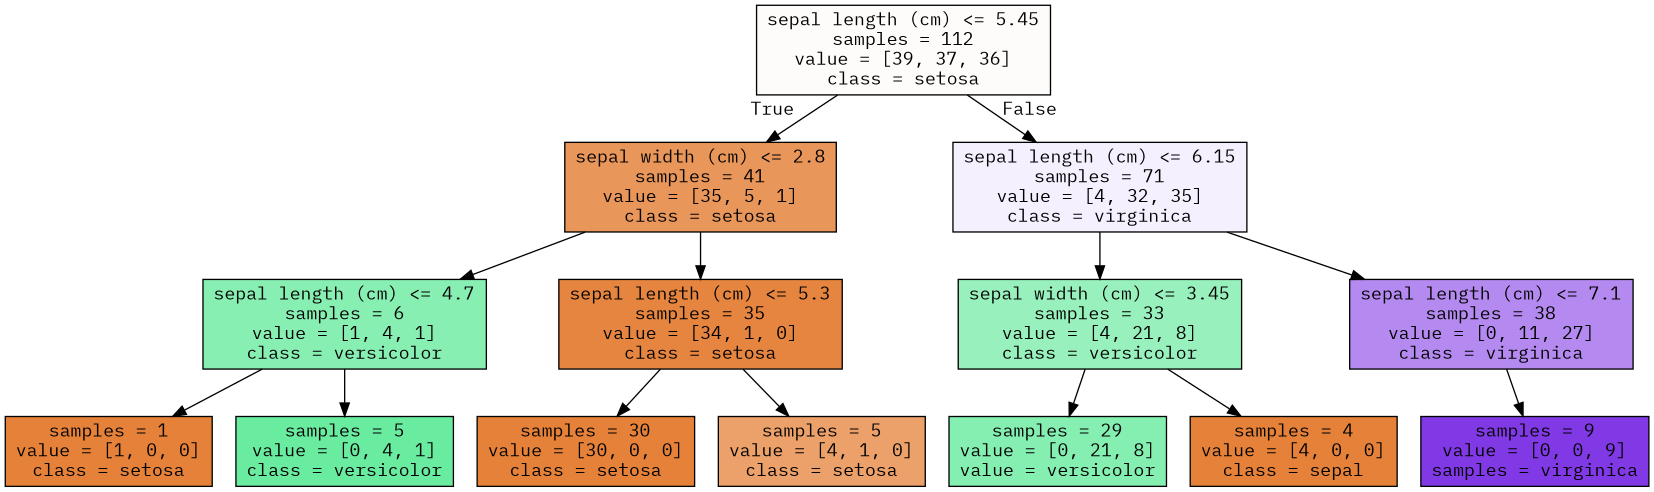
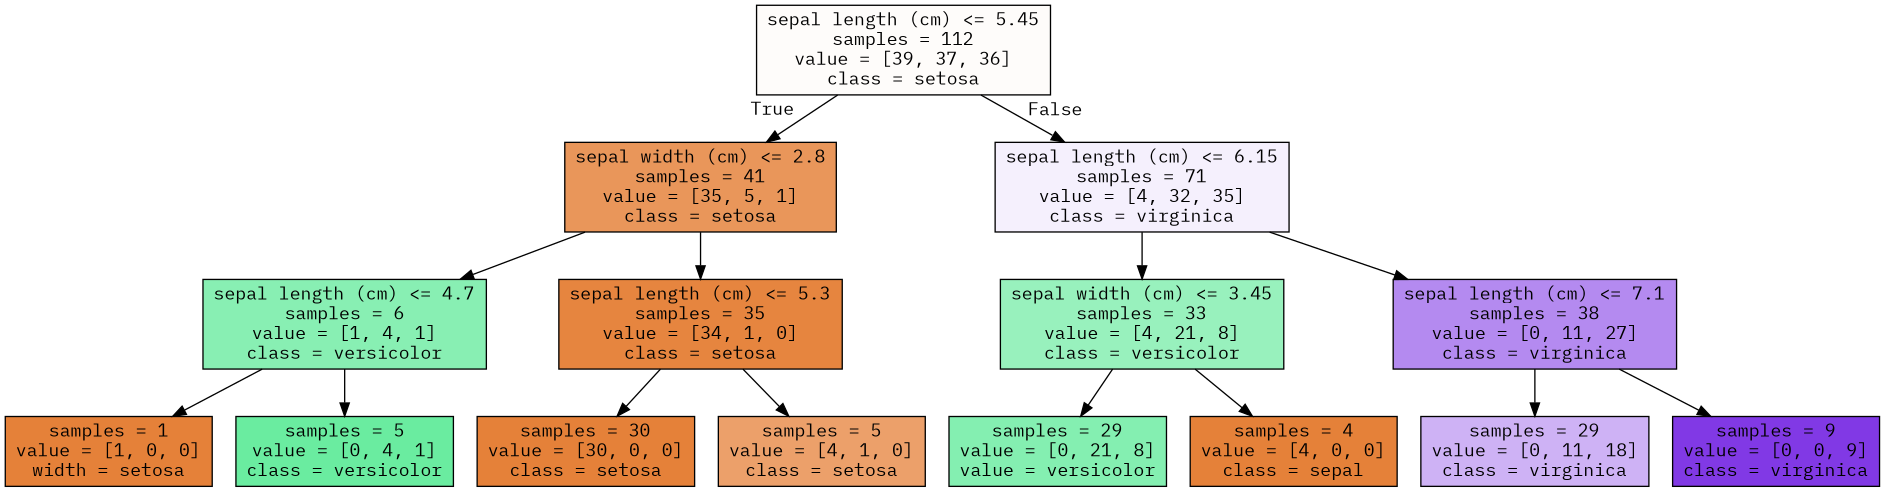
node "samples = 1 value = [1, 0, 0] class = setosa": label "samples = 1 value = [1, 0, 0] class = setosa" -> "samples = 1 value = [1, 0, 0] width = setosa"
node "samples = 29 value = [0, 11, 18] class = virginica": added
node "samples = 9 value = [0, 0, 9] samples = virginica": label "samples = 9 value = [0, 0, 9] samples = virginica" -> "samples = 9 value = [0, 0, 9] class = virginica"
